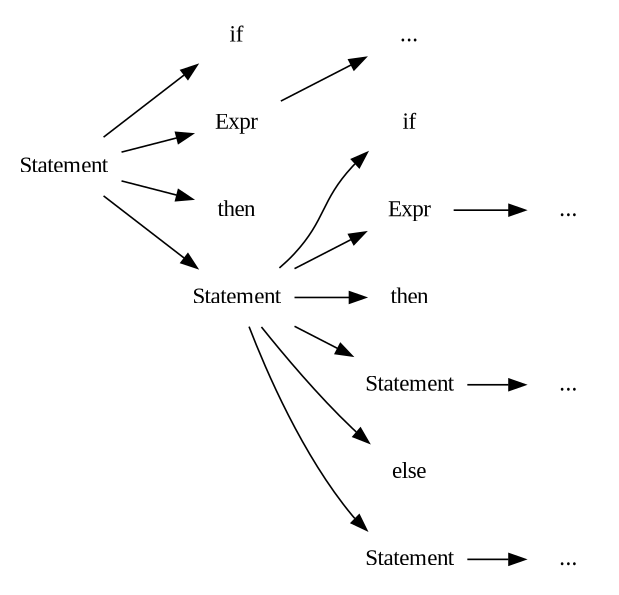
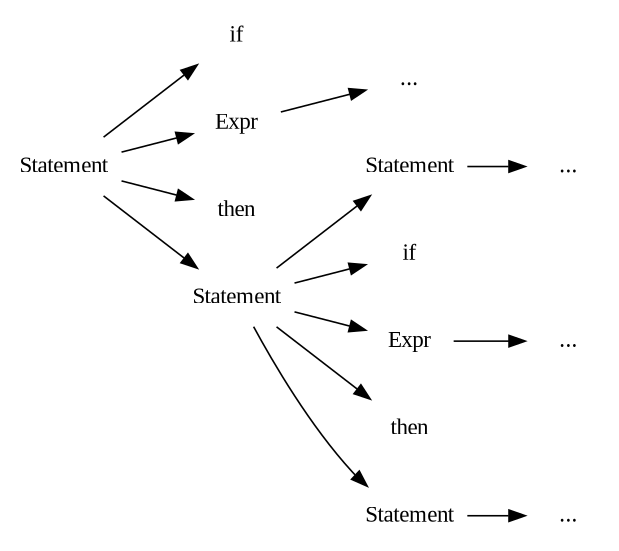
node "else": removed
